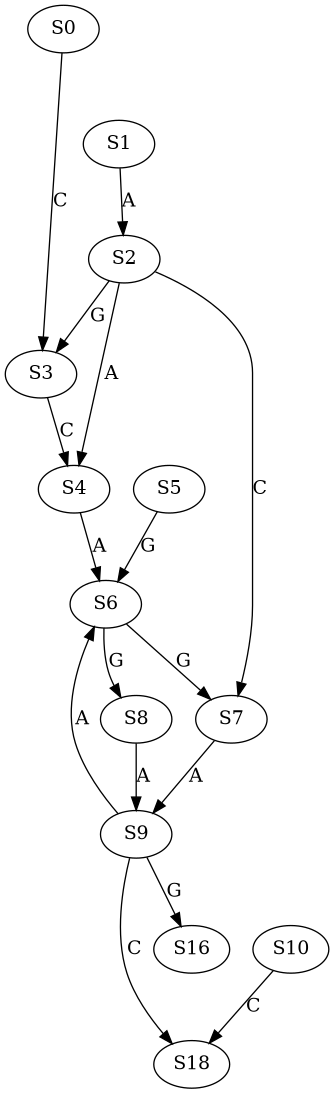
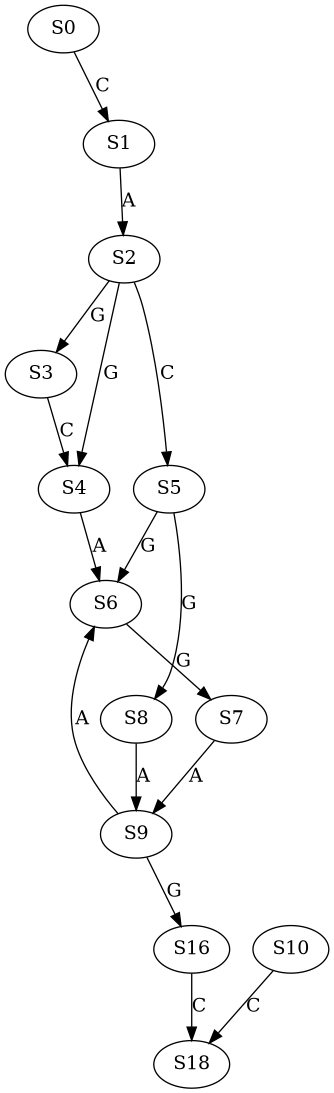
edge "S0" -> "S3": now "S0" -> "S1"
edge "S2" -> "S4": label "A" -> "G"
edge "S2" -> "S7": now "S2" -> "S5"
edge "S6" -> "S8": now "S5" -> "S8"
edge "S9" -> "S18": now "S16" -> "S18"
